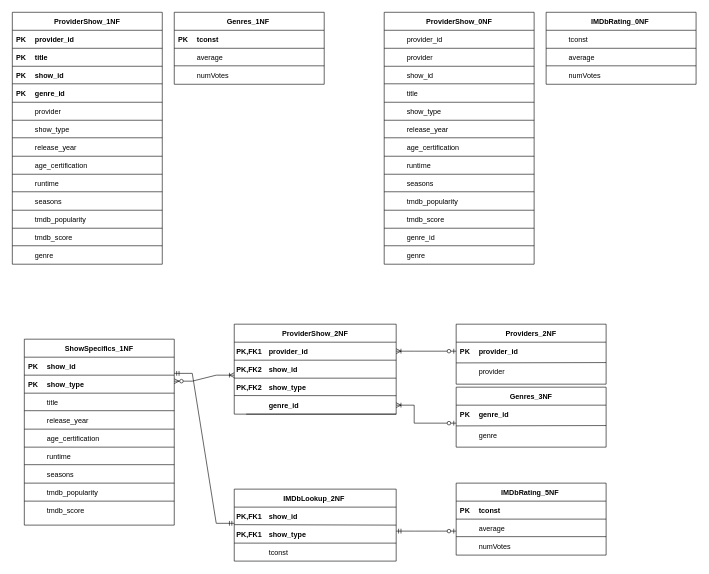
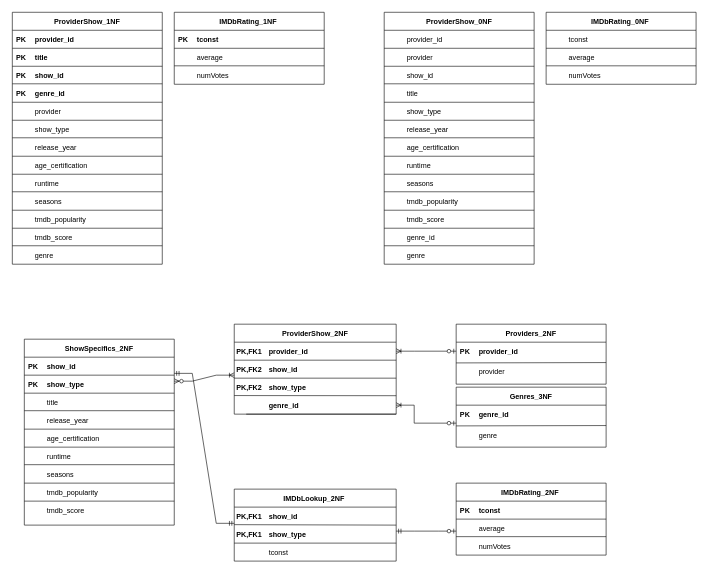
node "Genres_1NF": label "Genres_1NF" -> "IMDbRating_1NF"
node "ShowSpecifics_1NF": label "ShowSpecifics_1NF" -> "ShowSpecifics_2NF"
node "IMDbRating_5NF": label "IMDbRating_5NF" -> "IMDbRating_2NF"
